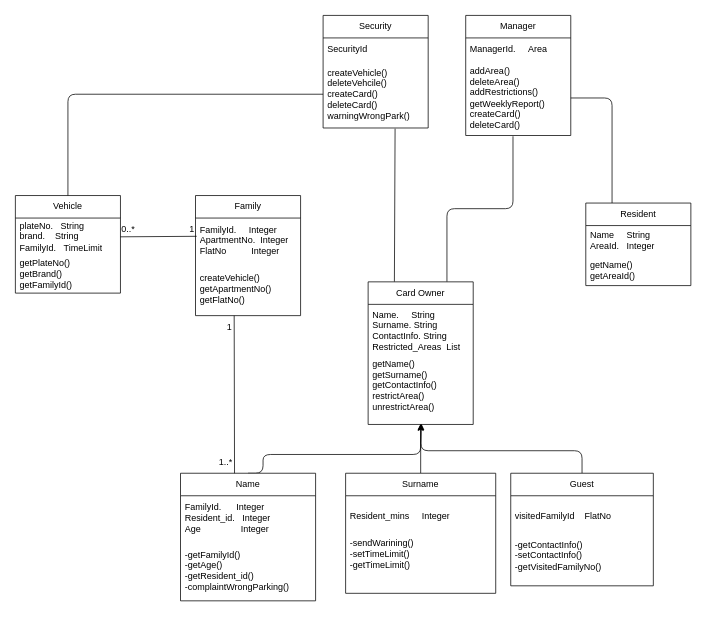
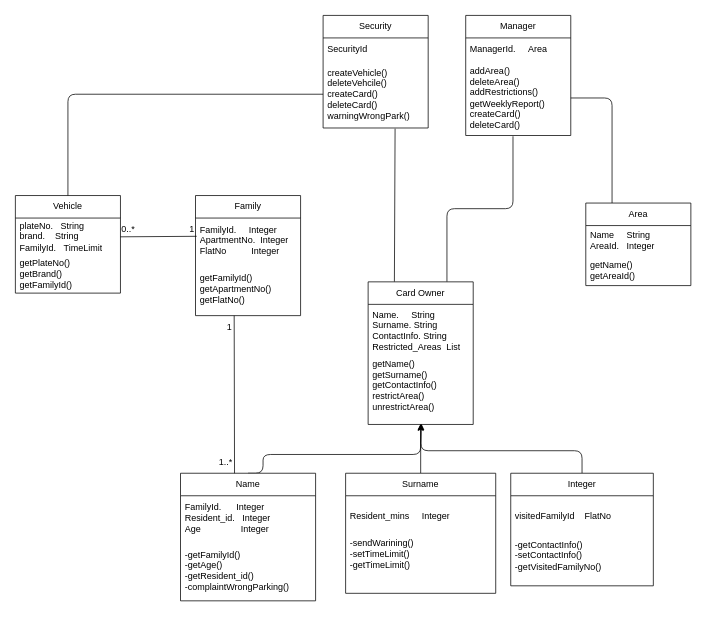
node "Resident": label "Resident" -> "Area"
node "createVehicle() getApartmentNo() getFlatNo()": label "createVehicle() getApartmentNo() getFlatNo()" -> "getFamilyId() getApartmentNo() getFlatNo()"
node "Guest": label "Guest" -> "Integer"
